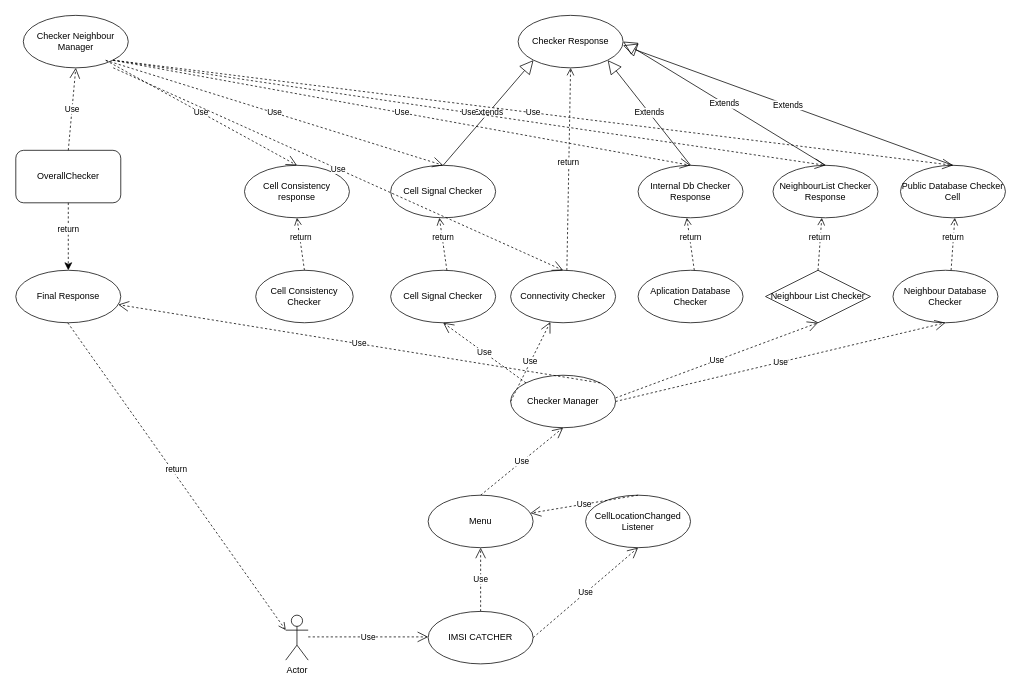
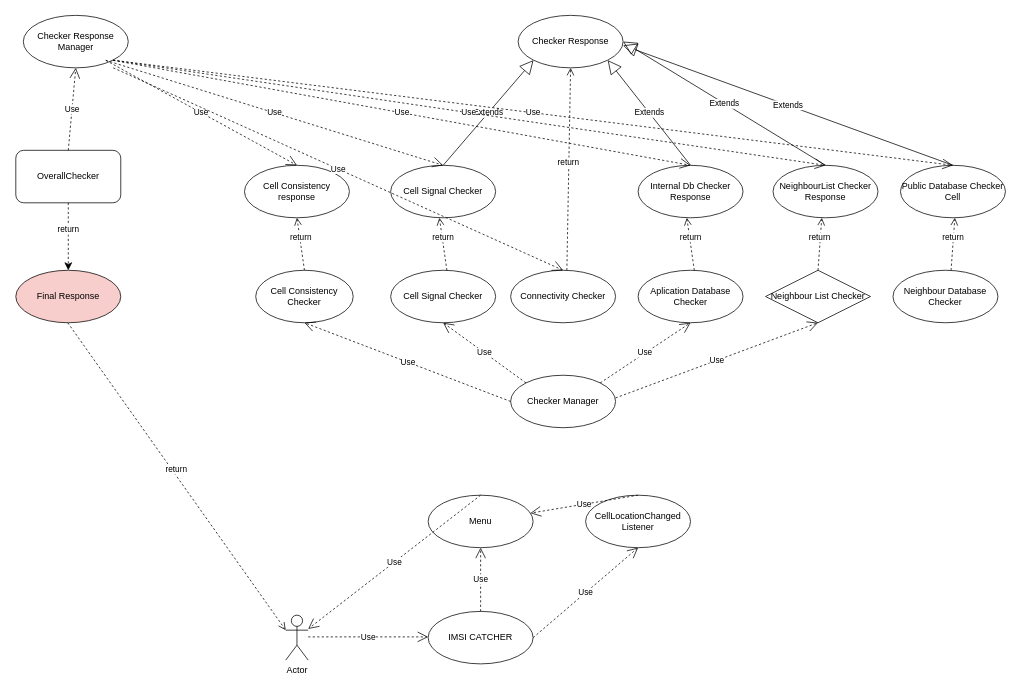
node "Checker Neighbour Manager": label "Checker Neighbour Manager" -> "Checker Response Manager"
node "Final Response": fillcolor #ffffff -> #f8cecc
edge "Checker Manager" -> "Final Response": now "Checker Manager" -> "Aplication Database Checker"
edge "Checker Manager" -> "Connectivity Checker": now "Checker Manager" -> "Cell Consistency Checker"
edge "Checker Manager" -> "Neighbour Database Checker": removed, label "Use"
edge "Menu" -> "Checker Manager": now "Menu" -> "Actor"
